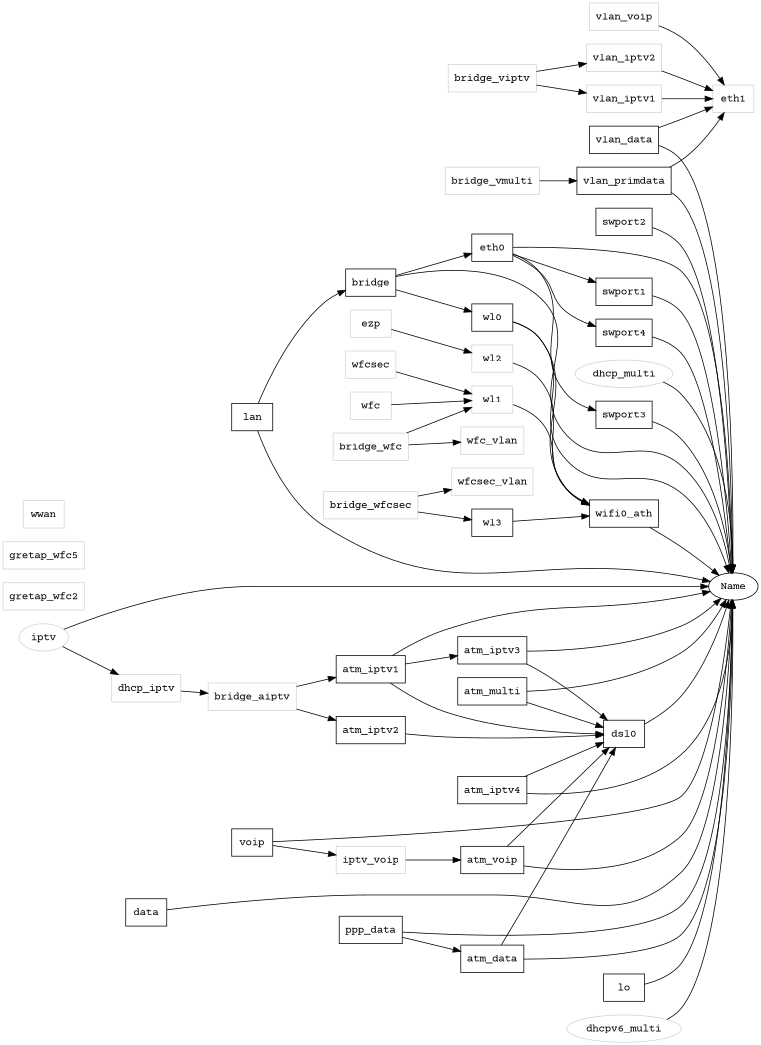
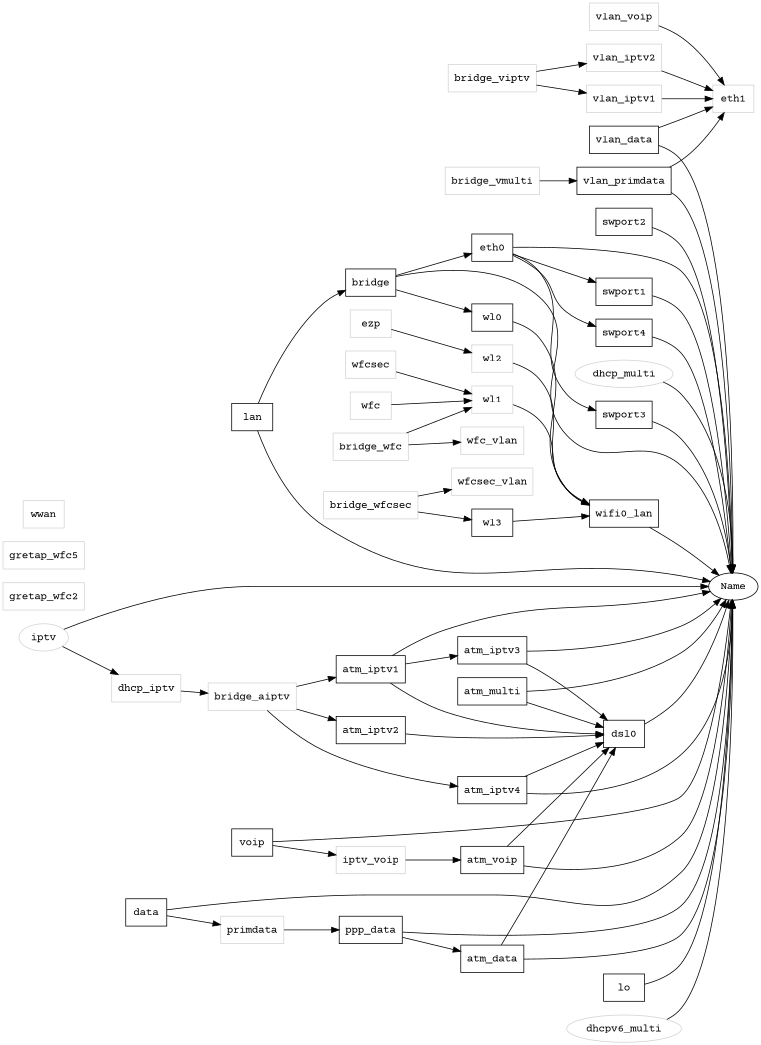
edge "wl0" -> "Name": removed
node "wifi0_ath": label "wifi0_ath" -> "wifi0_lan"
edge "bridge_aiptv" -> "atm_iptv4": added
node "primdata": added
